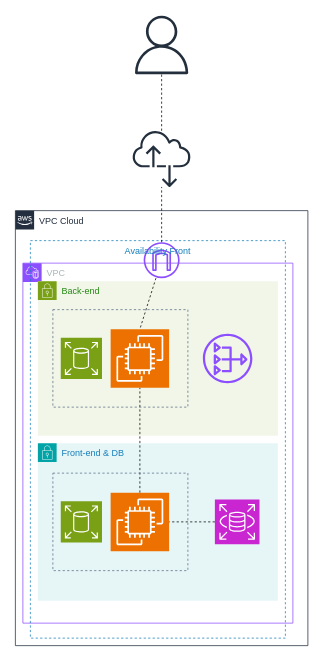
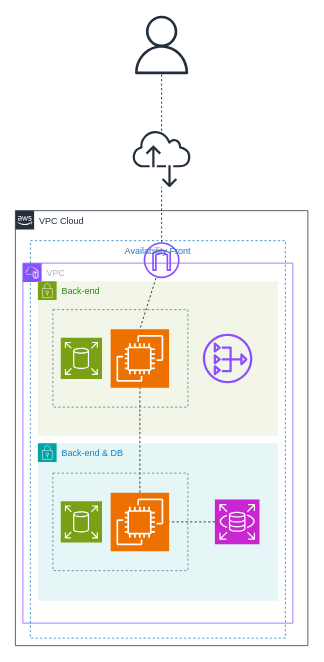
node "Front-end & DB": label "Front-end & DB" -> "Back-end & DB"
